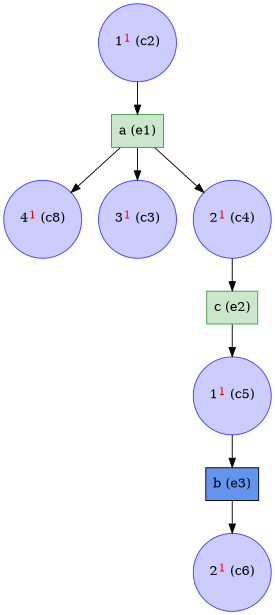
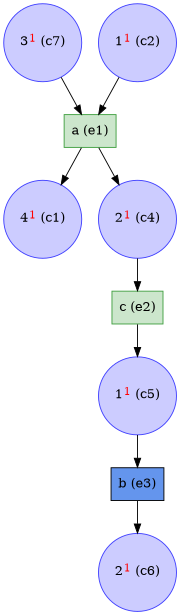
edge "a (e1)" -> "3": reversed
node "4": text "(c8)" -> "(c1)"
node "3": text "(c3)" -> "(c7)"
